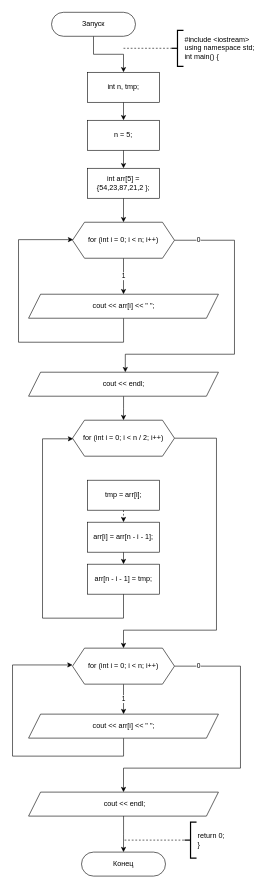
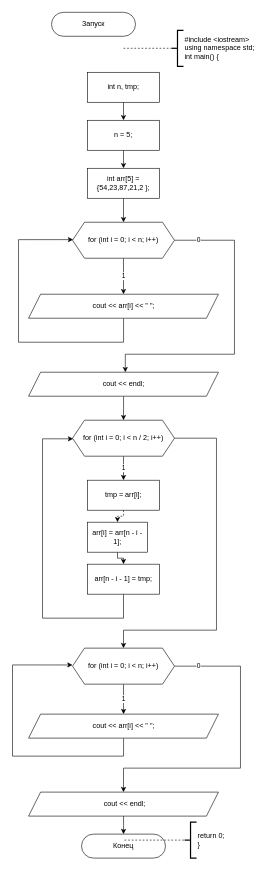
edge "Запуск" -> "int n, tmp;": removed
edge "for (int i = 0; i < n / 2; i++)" -> "tmp = arr[i];": added, label "1"
node "arr[i] = arr[n - i - 1];": size 72x30 -> 60x30
node "Конец": moved (123, 864) -> (123, 846)
